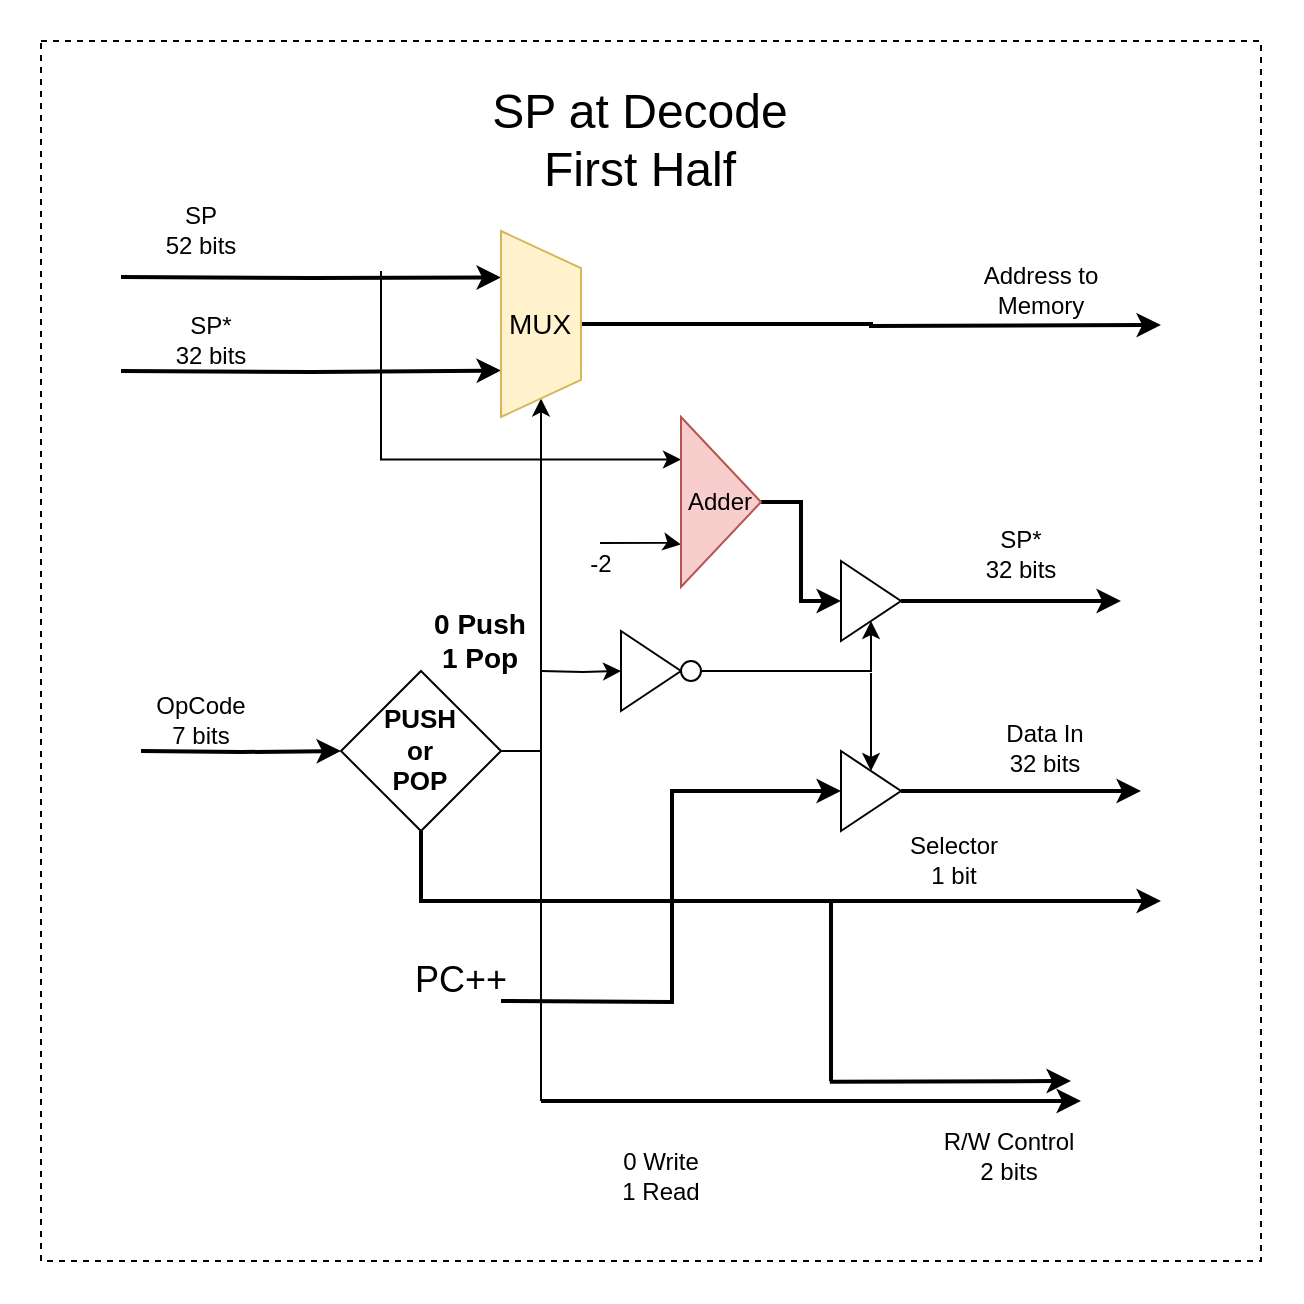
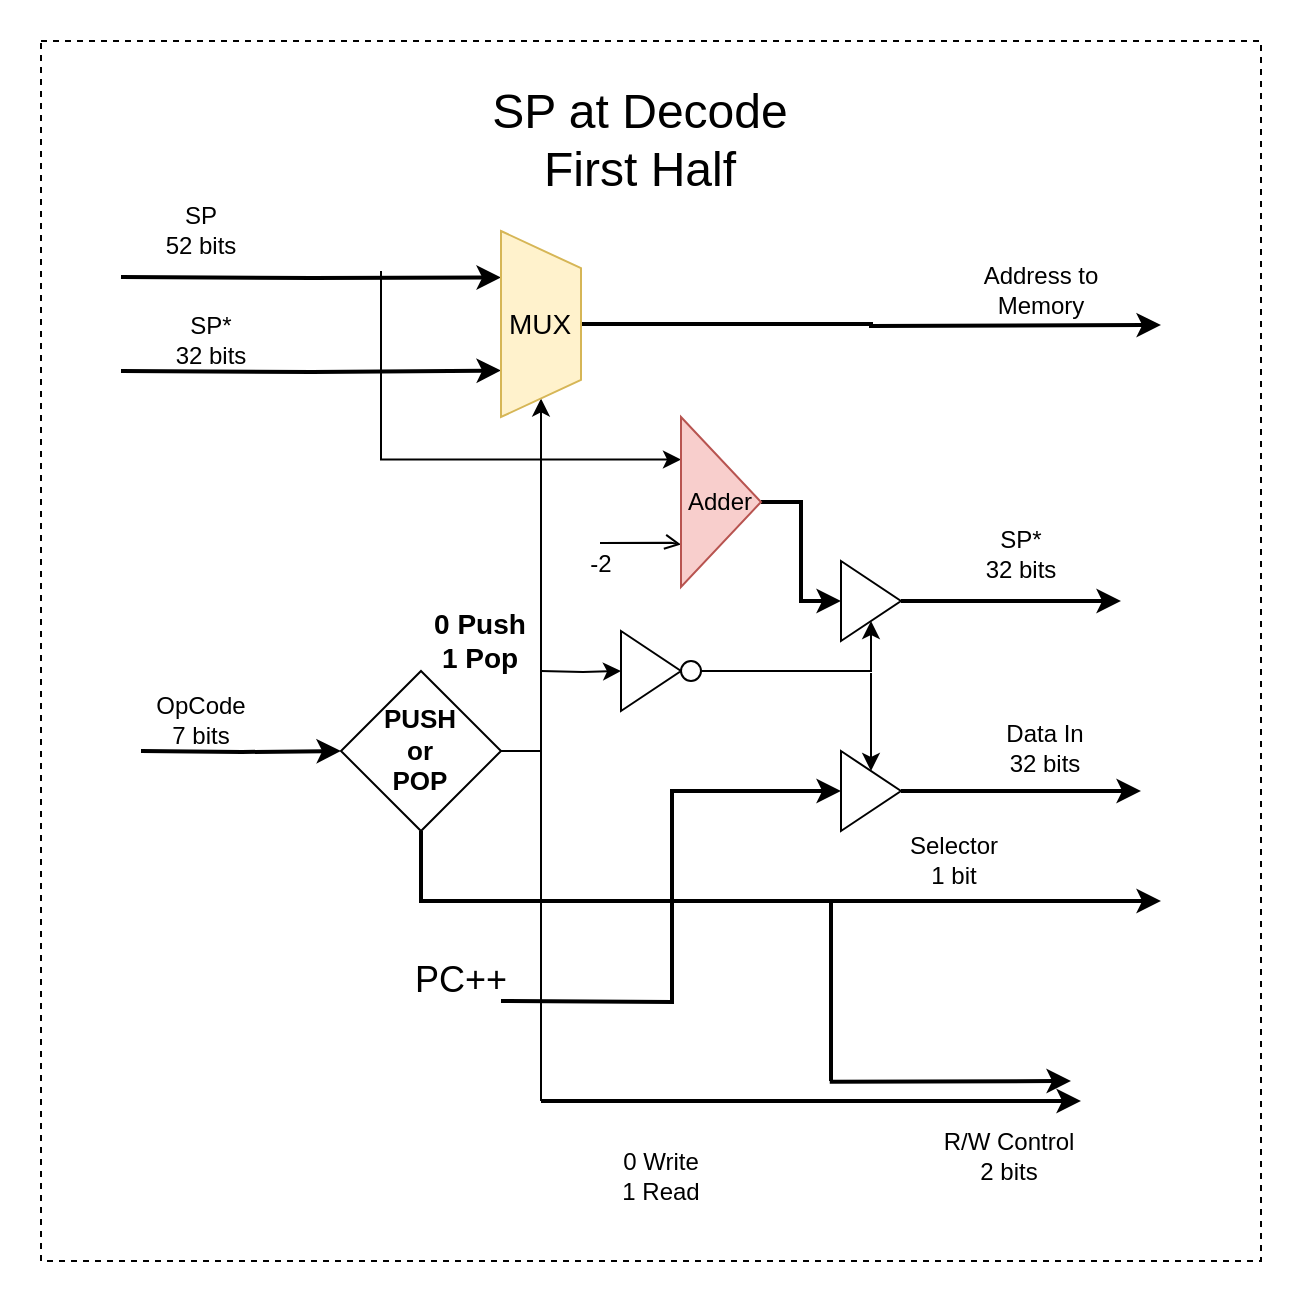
edge "-2" -> "Adder": arrowhead classic -> open
